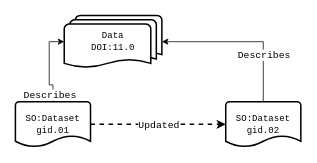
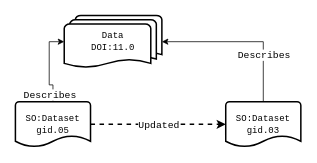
node "SO:Dataset gid.01": label "SO:Dataset gid.01" -> "SO:Dataset gid.05"
node "SO:Dataset gid.02": label "SO:Dataset gid.02" -> "SO:Dataset gid.03"
